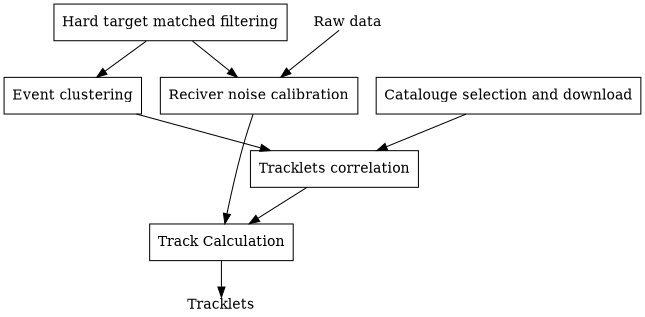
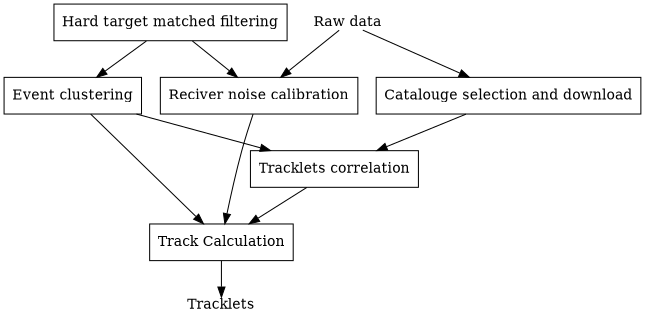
edge "Raw data" -> "Catalouge selection and download": added
edge "Event clustering" -> "Track Calculation": added
